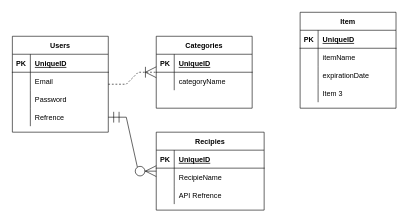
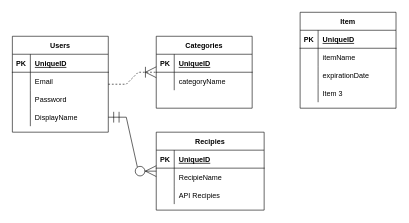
node "Refrence": label "Refrence" -> "DisplayName"
node "API Refrence": label "API Refrence" -> "API Recipies"
